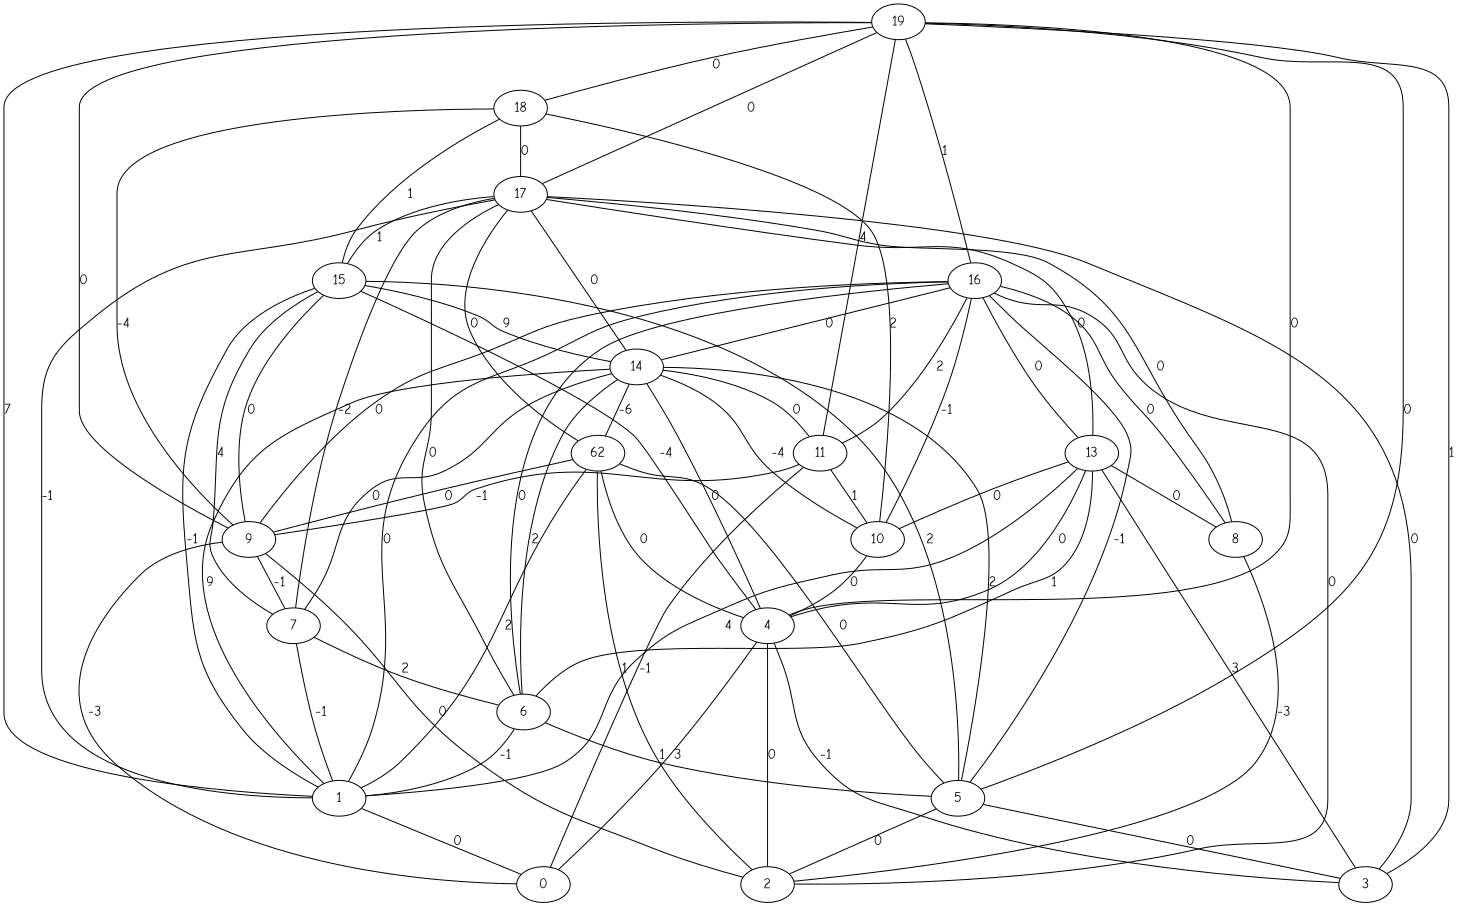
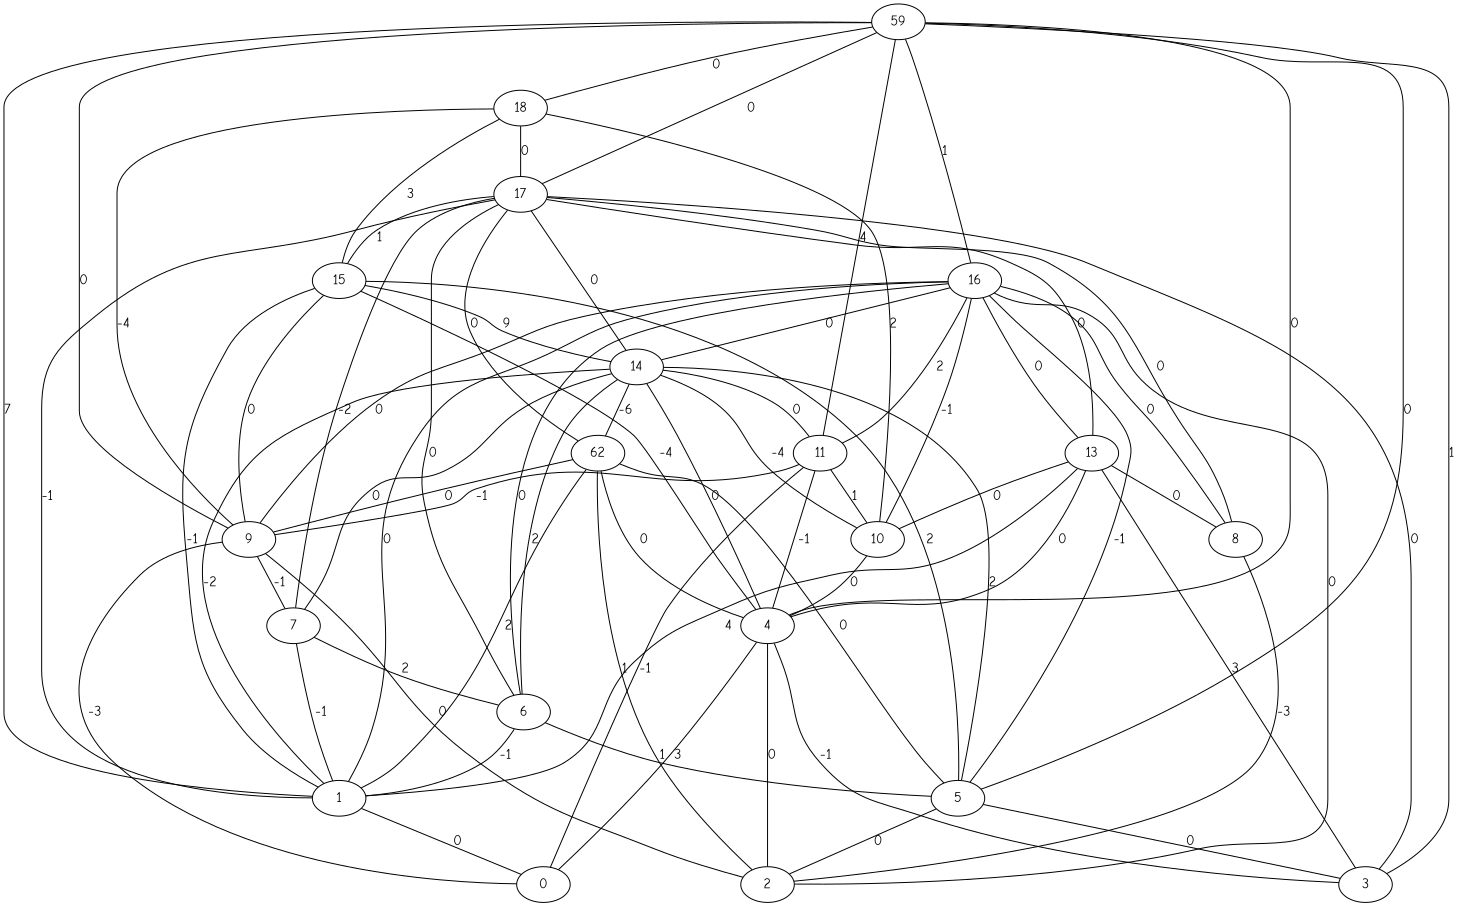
node "19": label "19" -> "59"
edge "18" -- "15": label "1" -> "3"
edge "15" -- "7": removed, label "4"
edge "11" -- "4": added, label "-1"
edge "14" -- "1": label "9" -> "-2"
edge "13" -- "6": removed, label "1"
